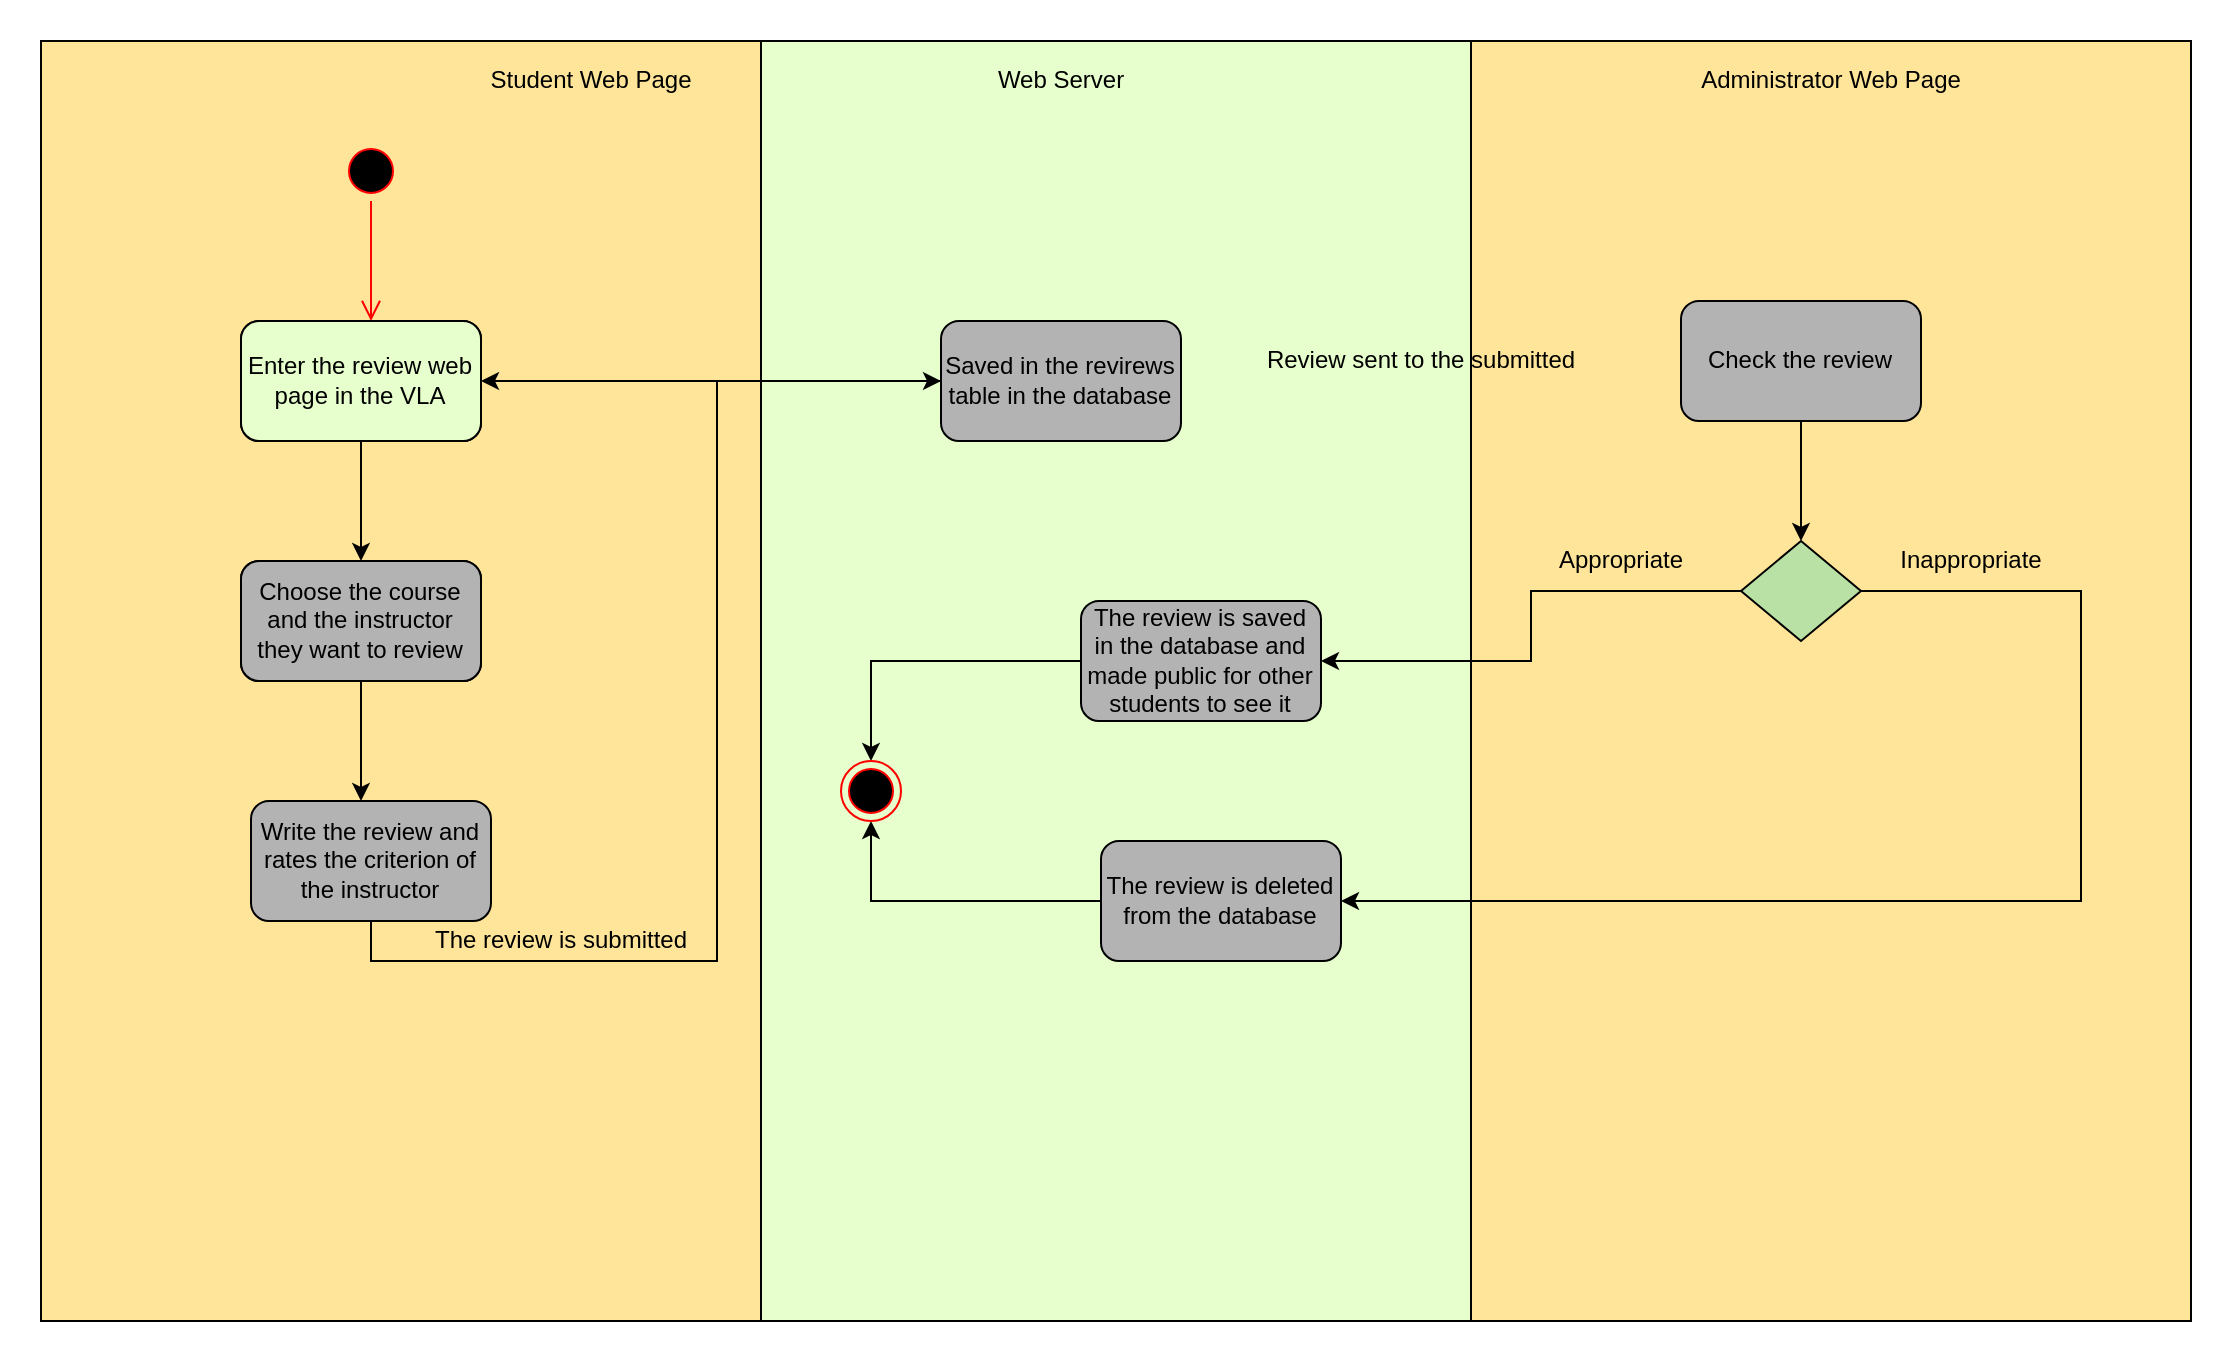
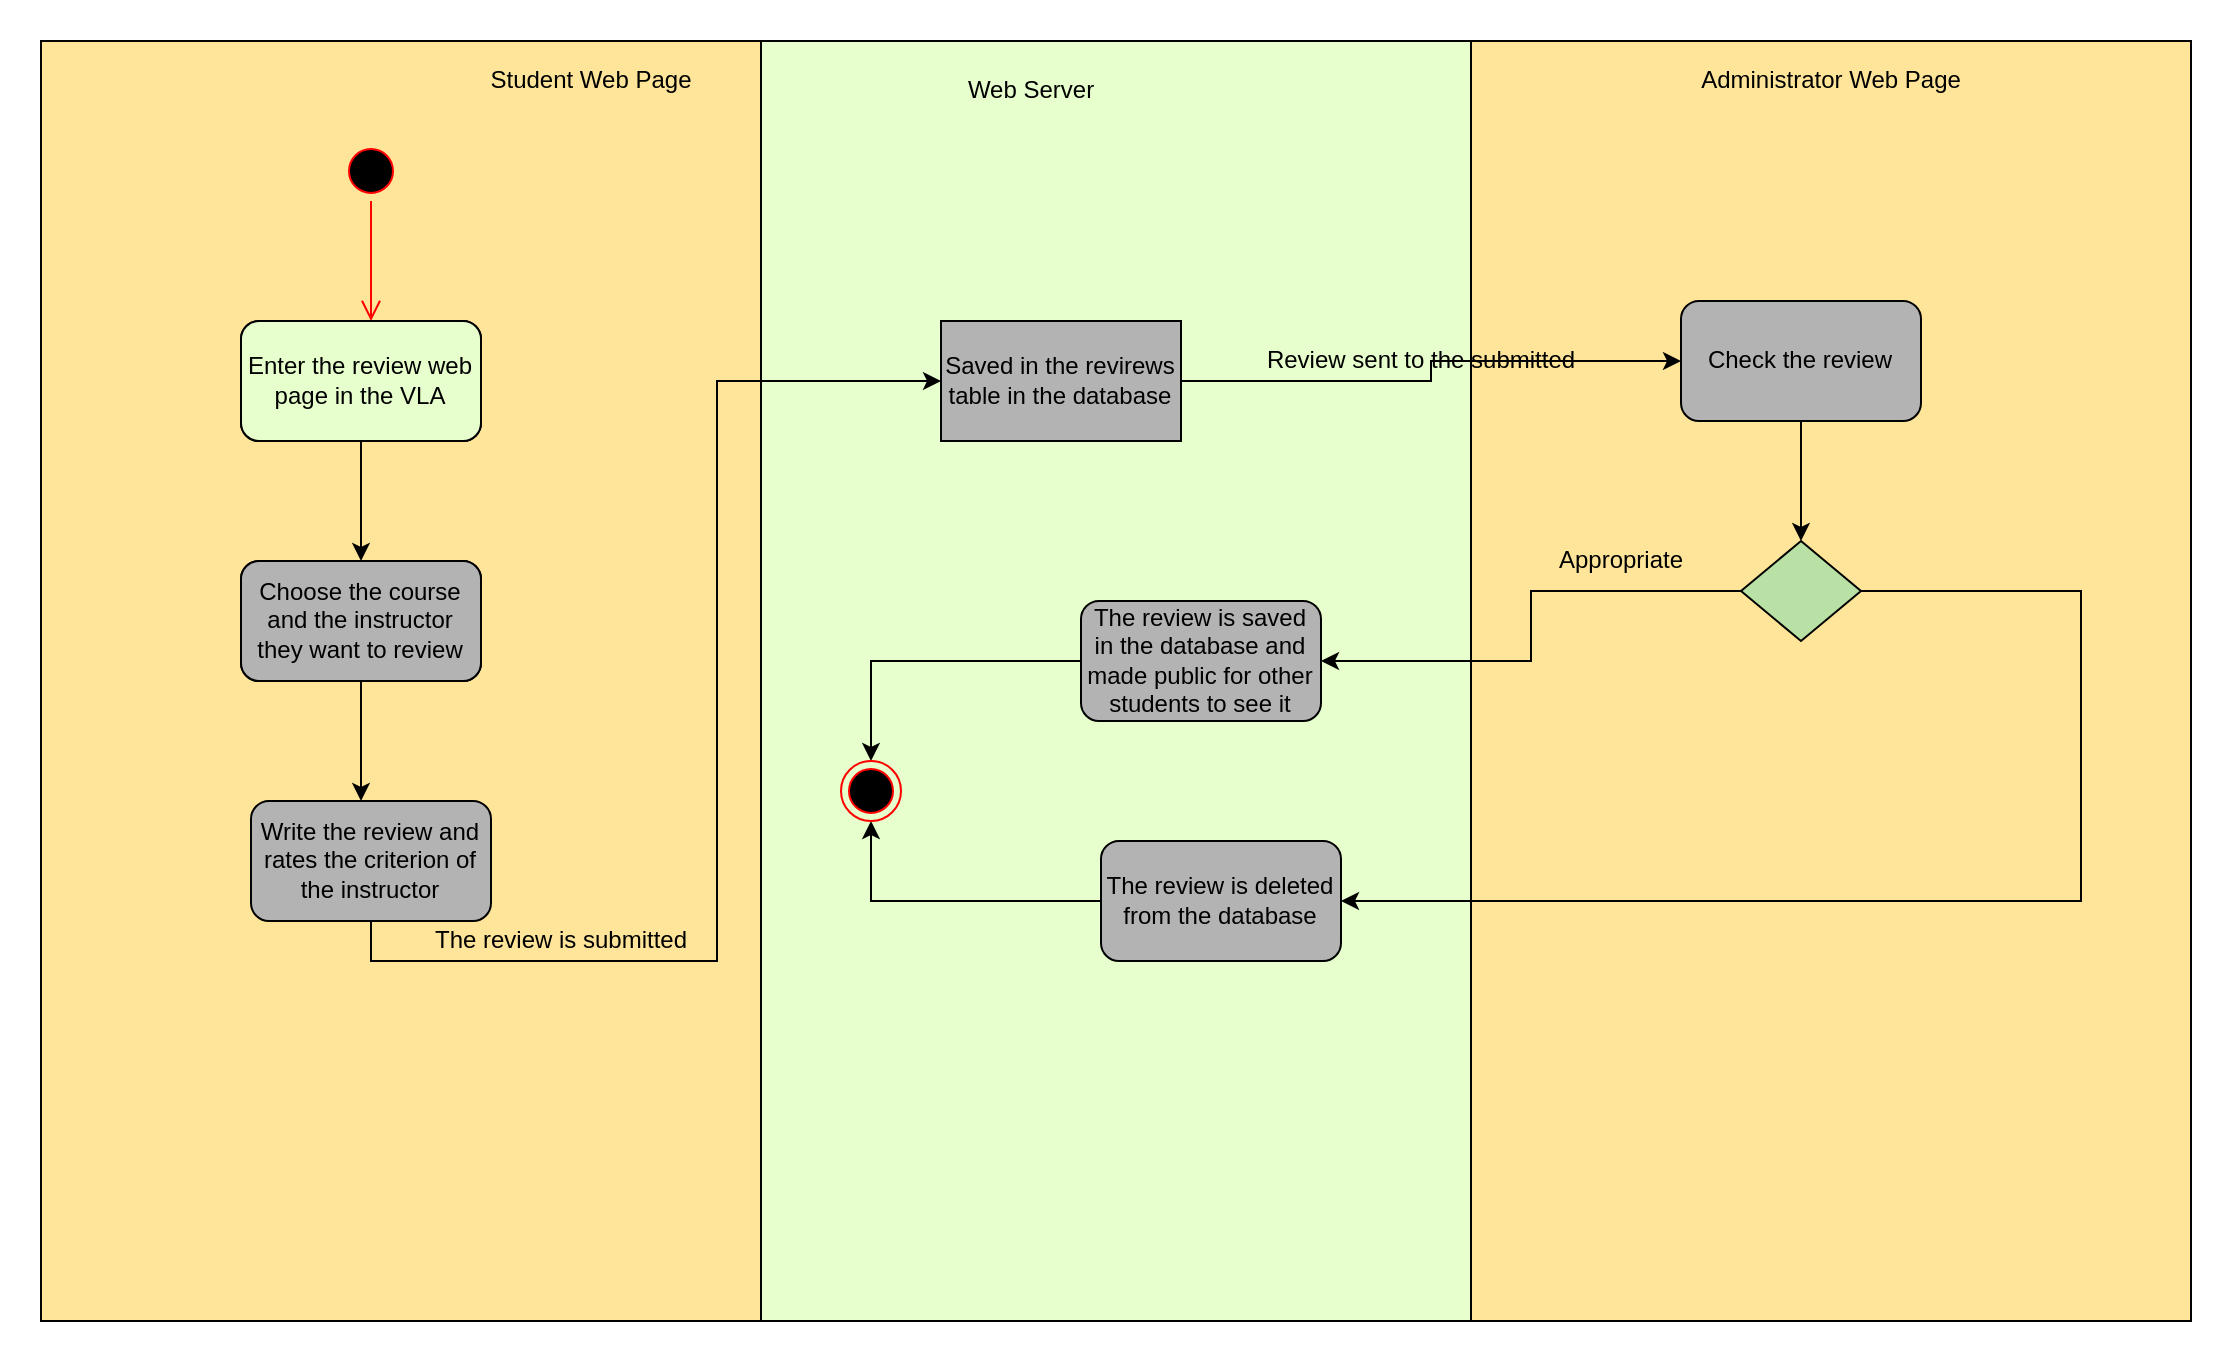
node "Web Server": moved (1061, 81) -> (1031, 91)
edge "Saved in the revirews table in the database" -> "Enter the review web page in the VLA": now "Saved in the revirews table in the database" -> "Check the review"
node "Saved in the revirews table in the database": shape rounded rectangle -> rectangle
node "Inappropriate": removed
